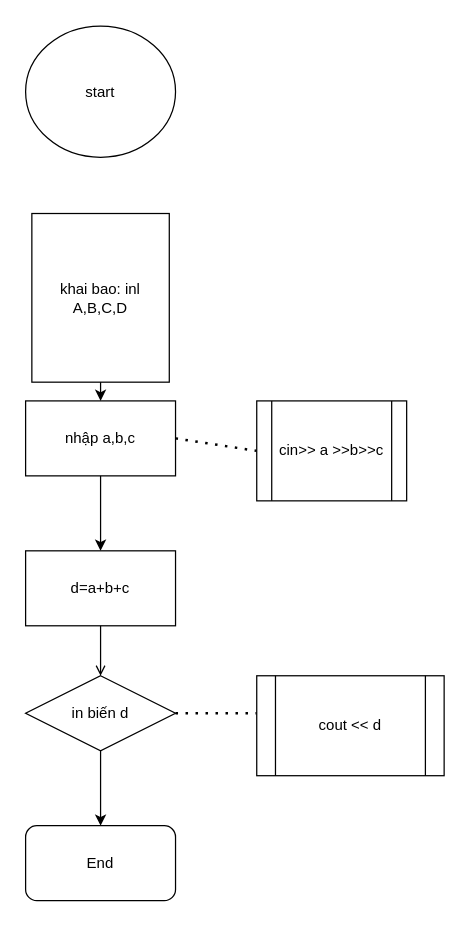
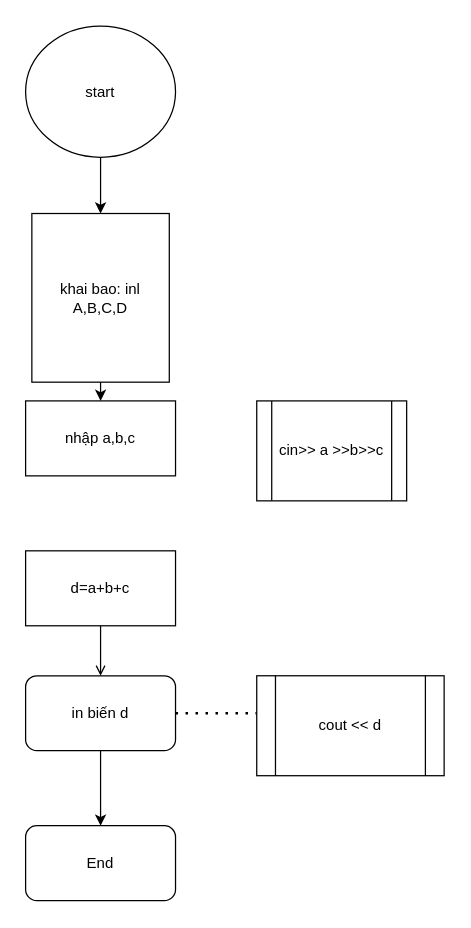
edge "start" -> "khai bao: inl A,B,C,D": added
edge "nhập a,b,c" -- "cin>> a >>b>>c": removed
edge "nhập a,b,c" -> "d=a+b+c": removed
node "in biến d": shape diamond -> rounded rectangle
